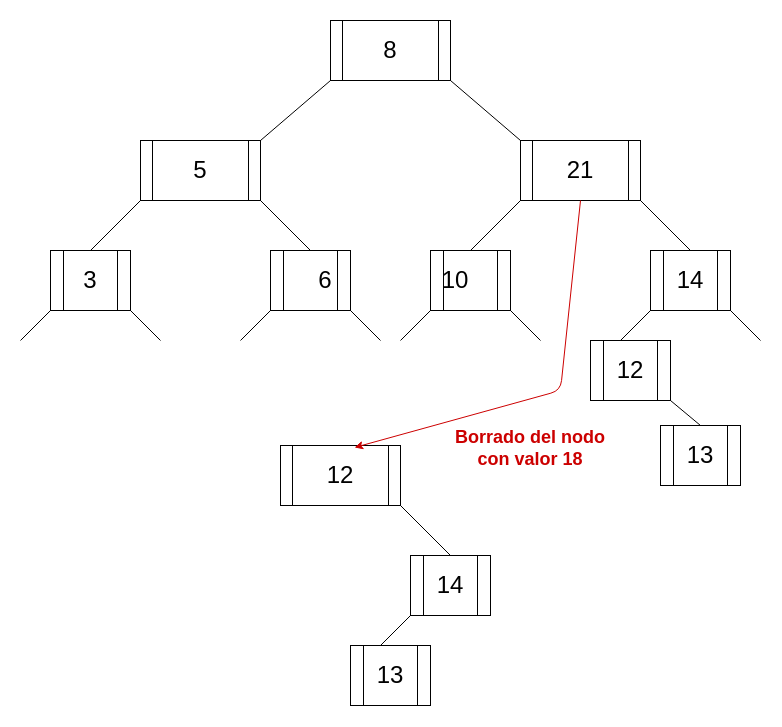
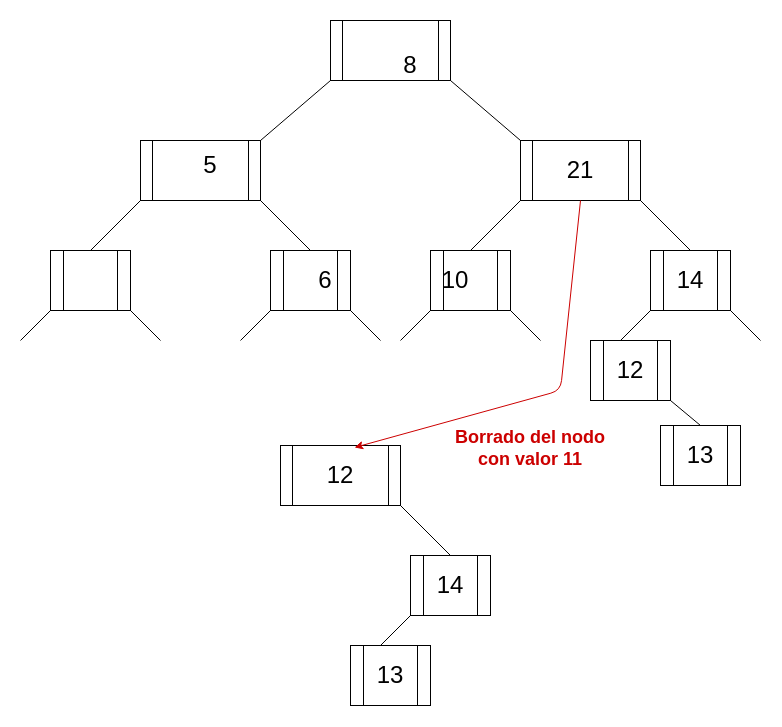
node "8": moved (391, 51) -> (411, 66)
node "5": moved (201, 171) -> (211, 166)
node "3": removed
node "Borrado del nodo con valor 18": label "Borrado del nodo con valor 18" -> "Borrado del nodo con valor 11"
